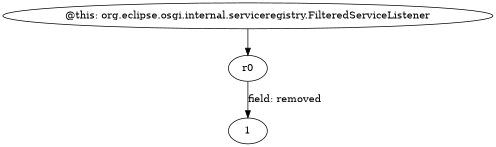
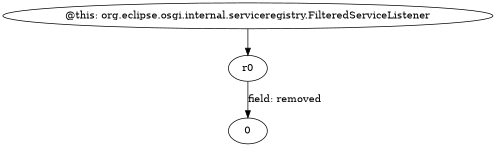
node "1": label "1" -> "0"
